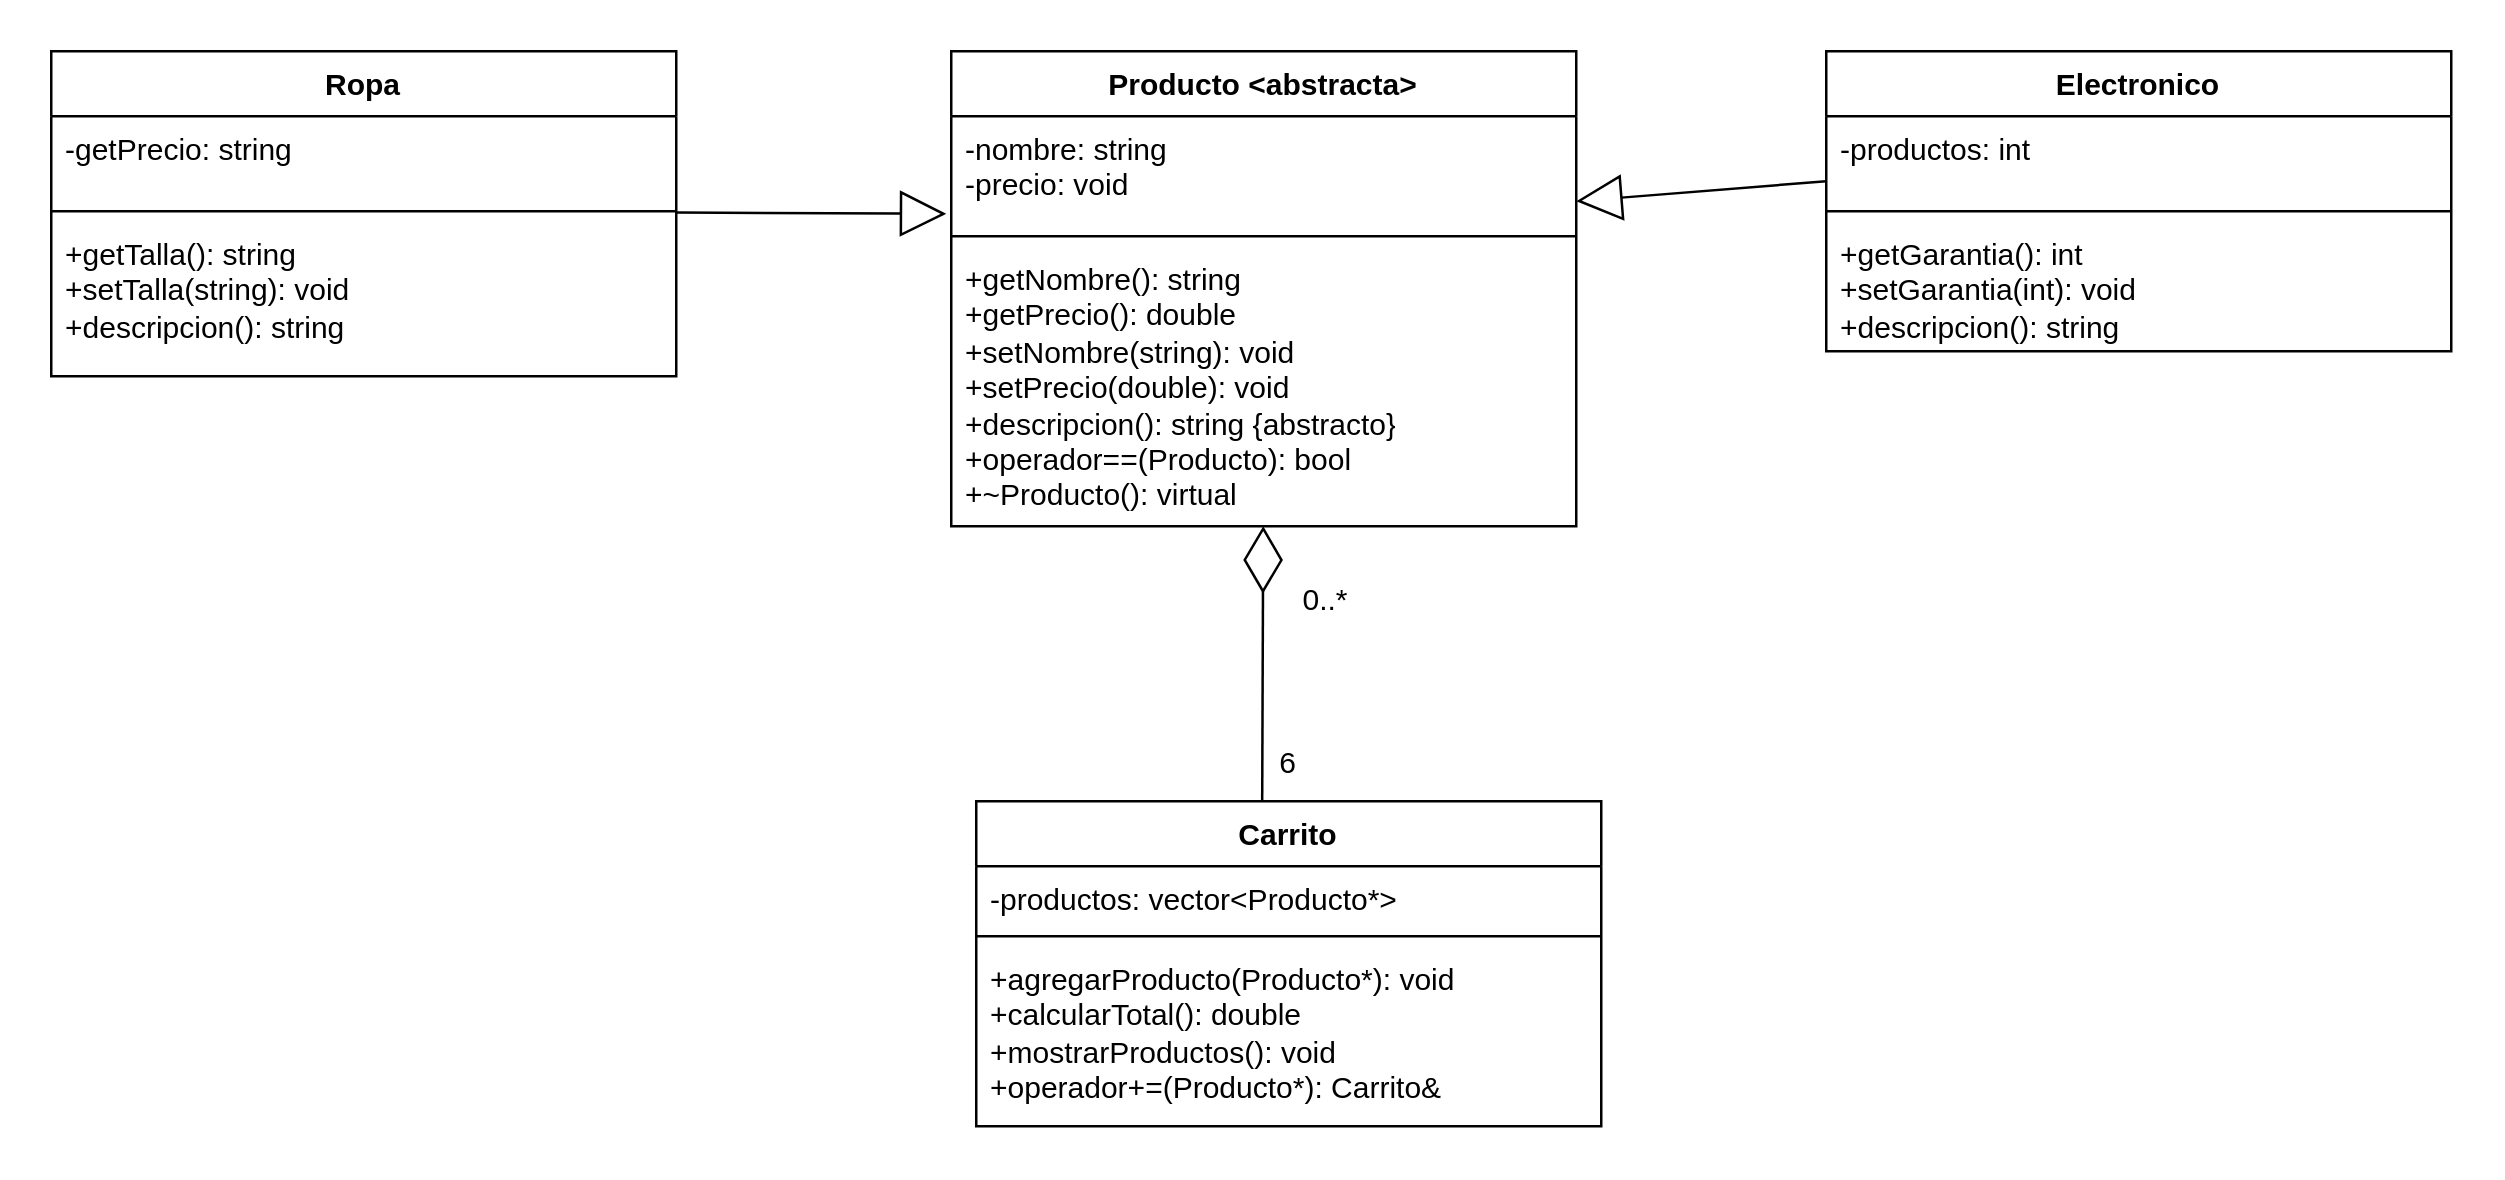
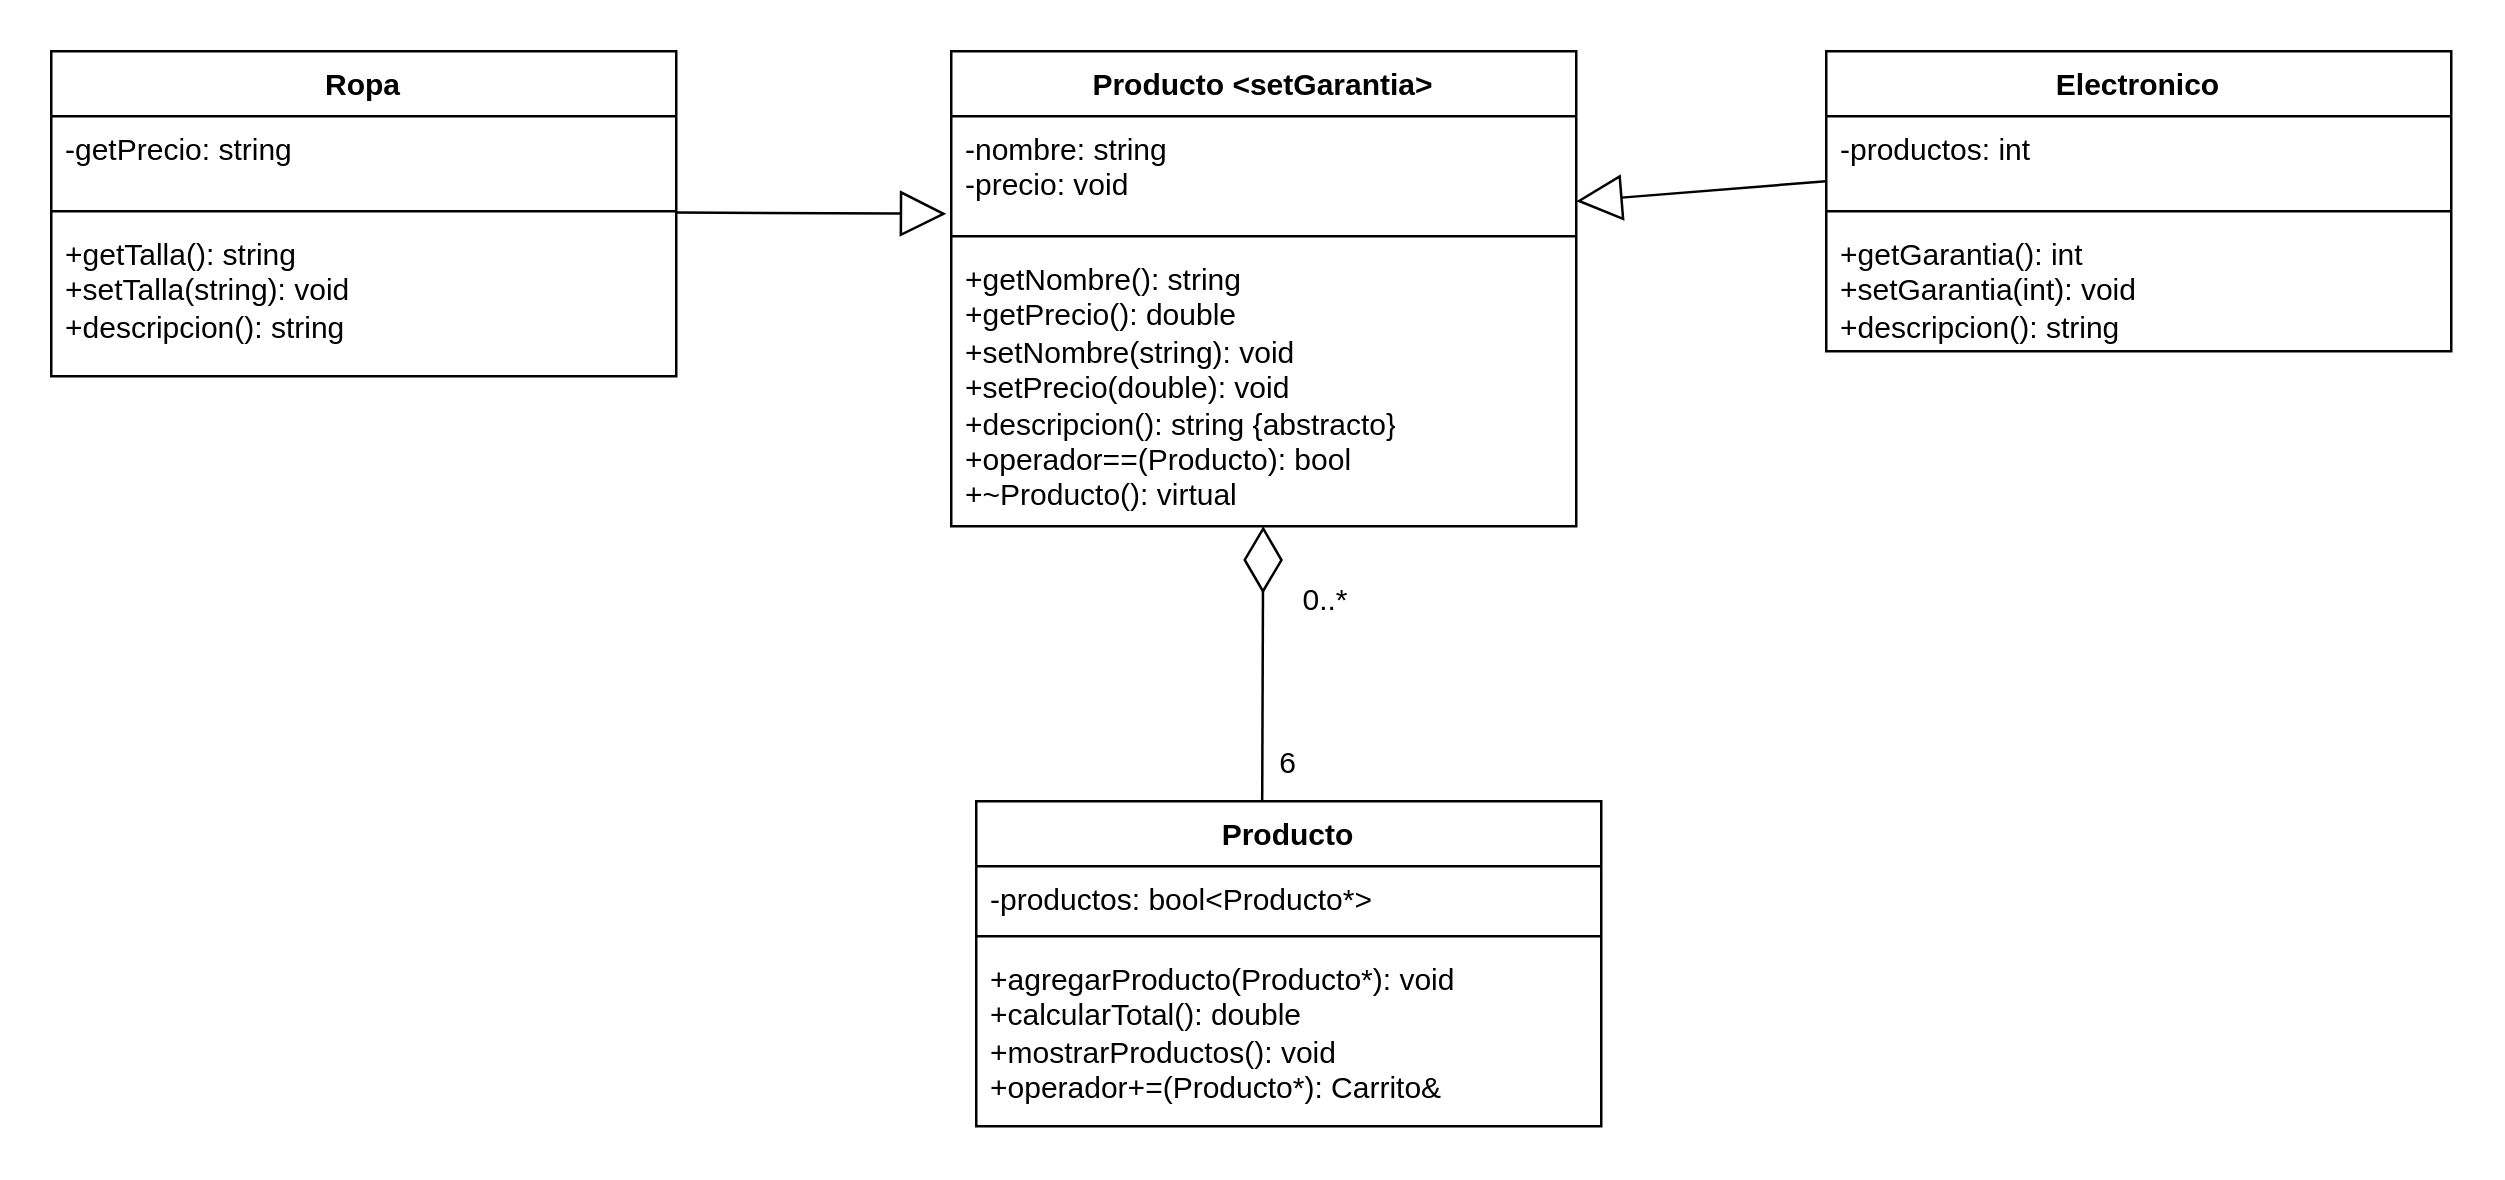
node "Producto <abstracta>": label "Producto <abstracta>" -> "Producto <setGarantia>"
node "Carrito": label "Carrito" -> "Producto"
node "-productos: vector<Producto*>": label "-productos: vector<Producto*>" -> "-productos: bool<Producto*>"
